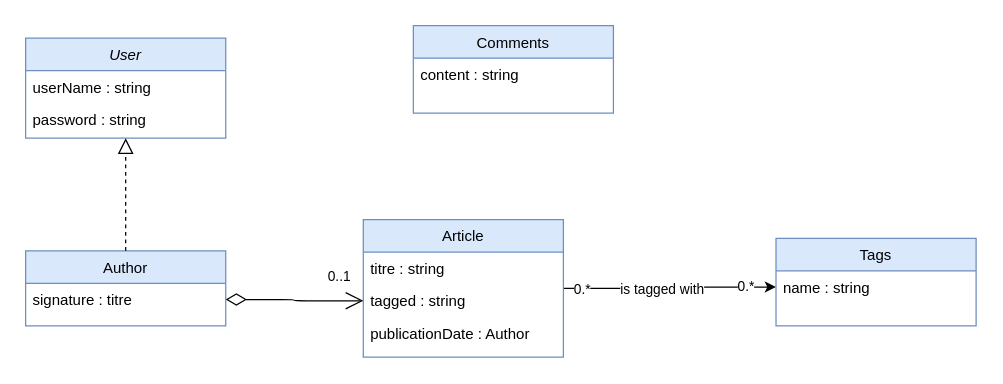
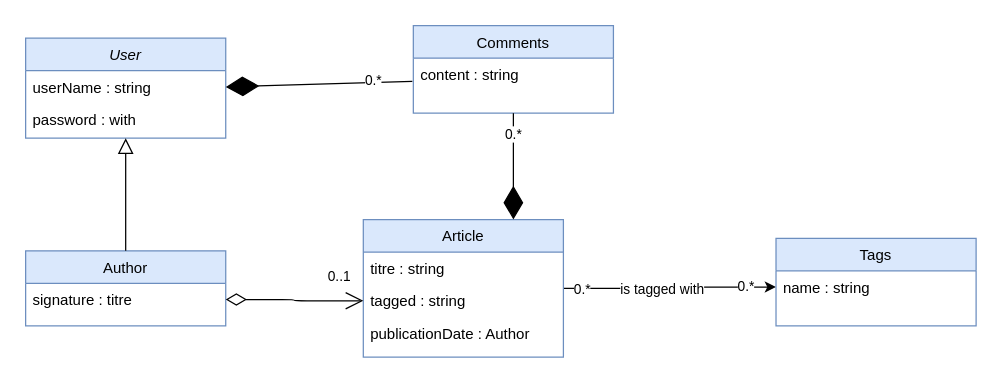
edge "content : string" -> "userName : string": added, label "0.*"
node "password : string": label "password : string" -> "password : with"
edge "Comments" -> "Article": added, label "0.*"
edge "Author" -> "User": style dashed -> solid
